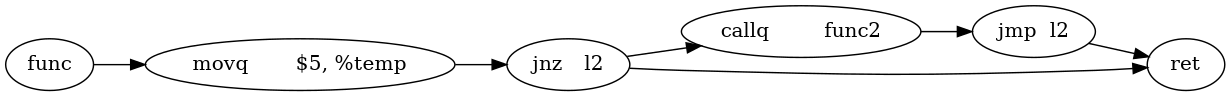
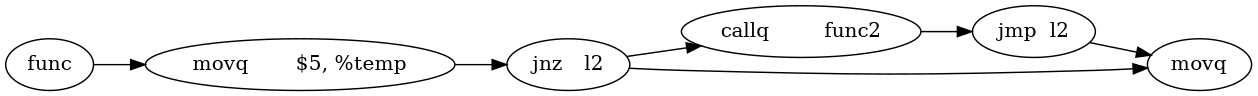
node "ret": label "ret" -> "movq"
